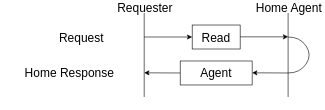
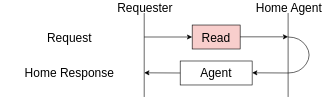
node "Request": moved (81, 37) -> (69, 37)
node "Read": fillcolor #ffffff -> #f8cecc
